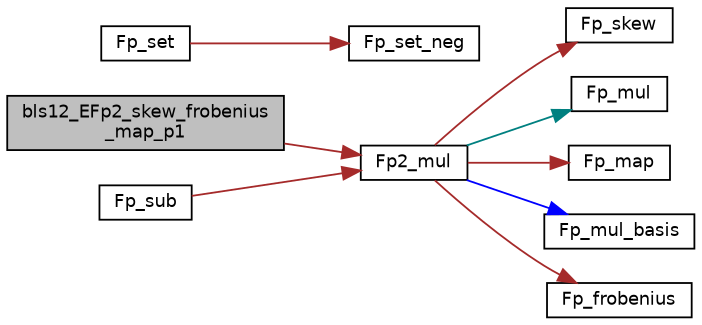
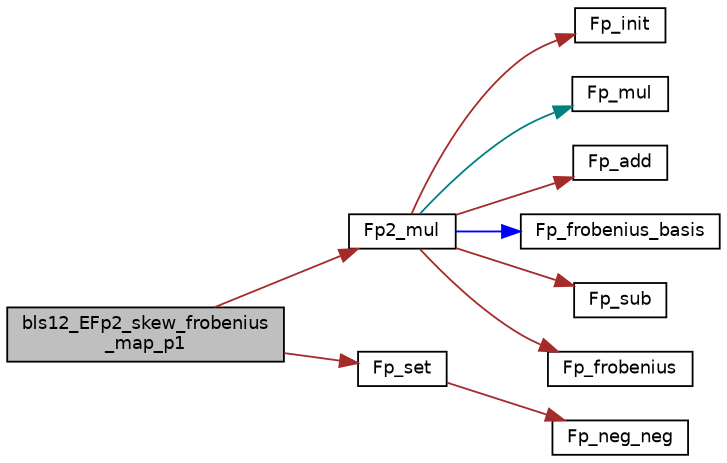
node "Fp_skew": label "Fp_skew" -> "Fp_init"
node "Fp_set_neg": label "Fp_set_neg" -> "Fp_neg_neg"
node "Fp_map": label "Fp_map" -> "Fp_add"
edge "Fp_sub" -> "Fp2_mul": reversed
node "Fp_mul_basis": label "Fp_mul_basis" -> "Fp_frobenius_basis"
edge "bls12_EFp2_skew_frobenius _map_p1" -> "Fp_set": added
